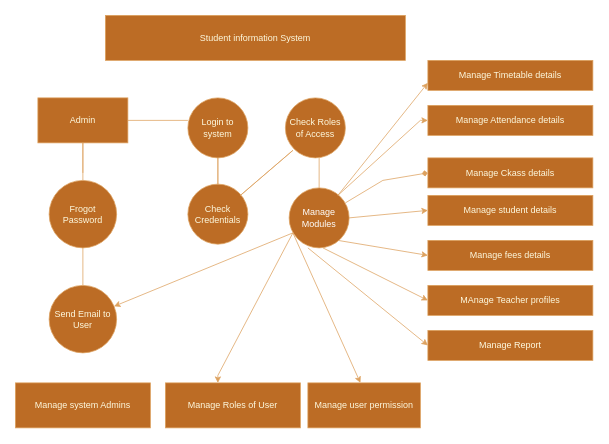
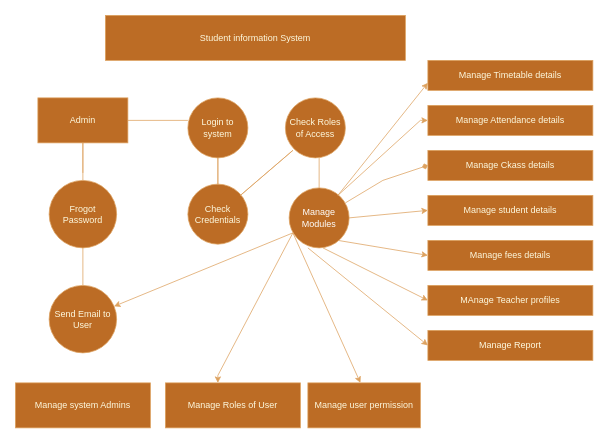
node "Manage Ckass details": moved (510, 173) -> (510, 165)
